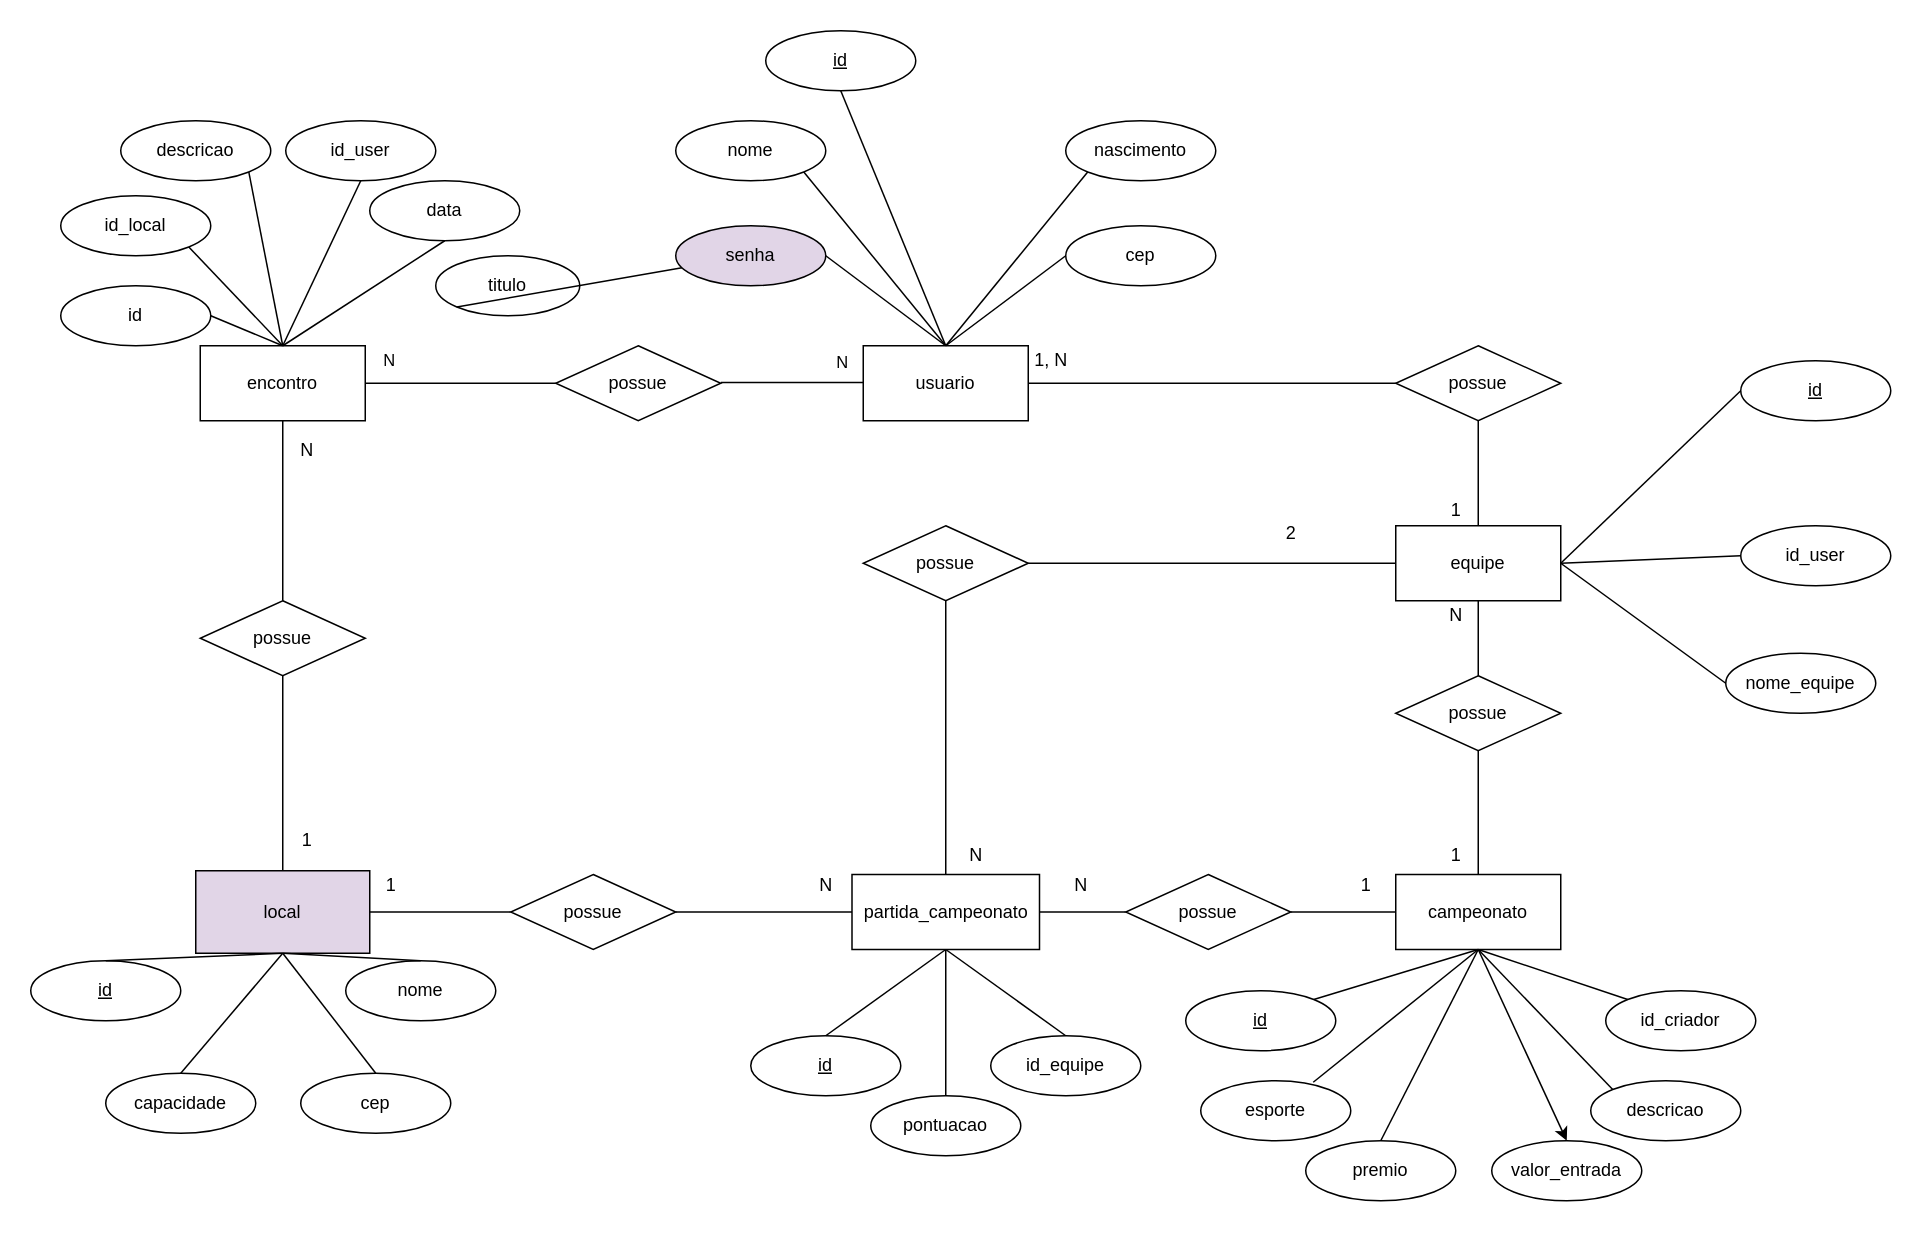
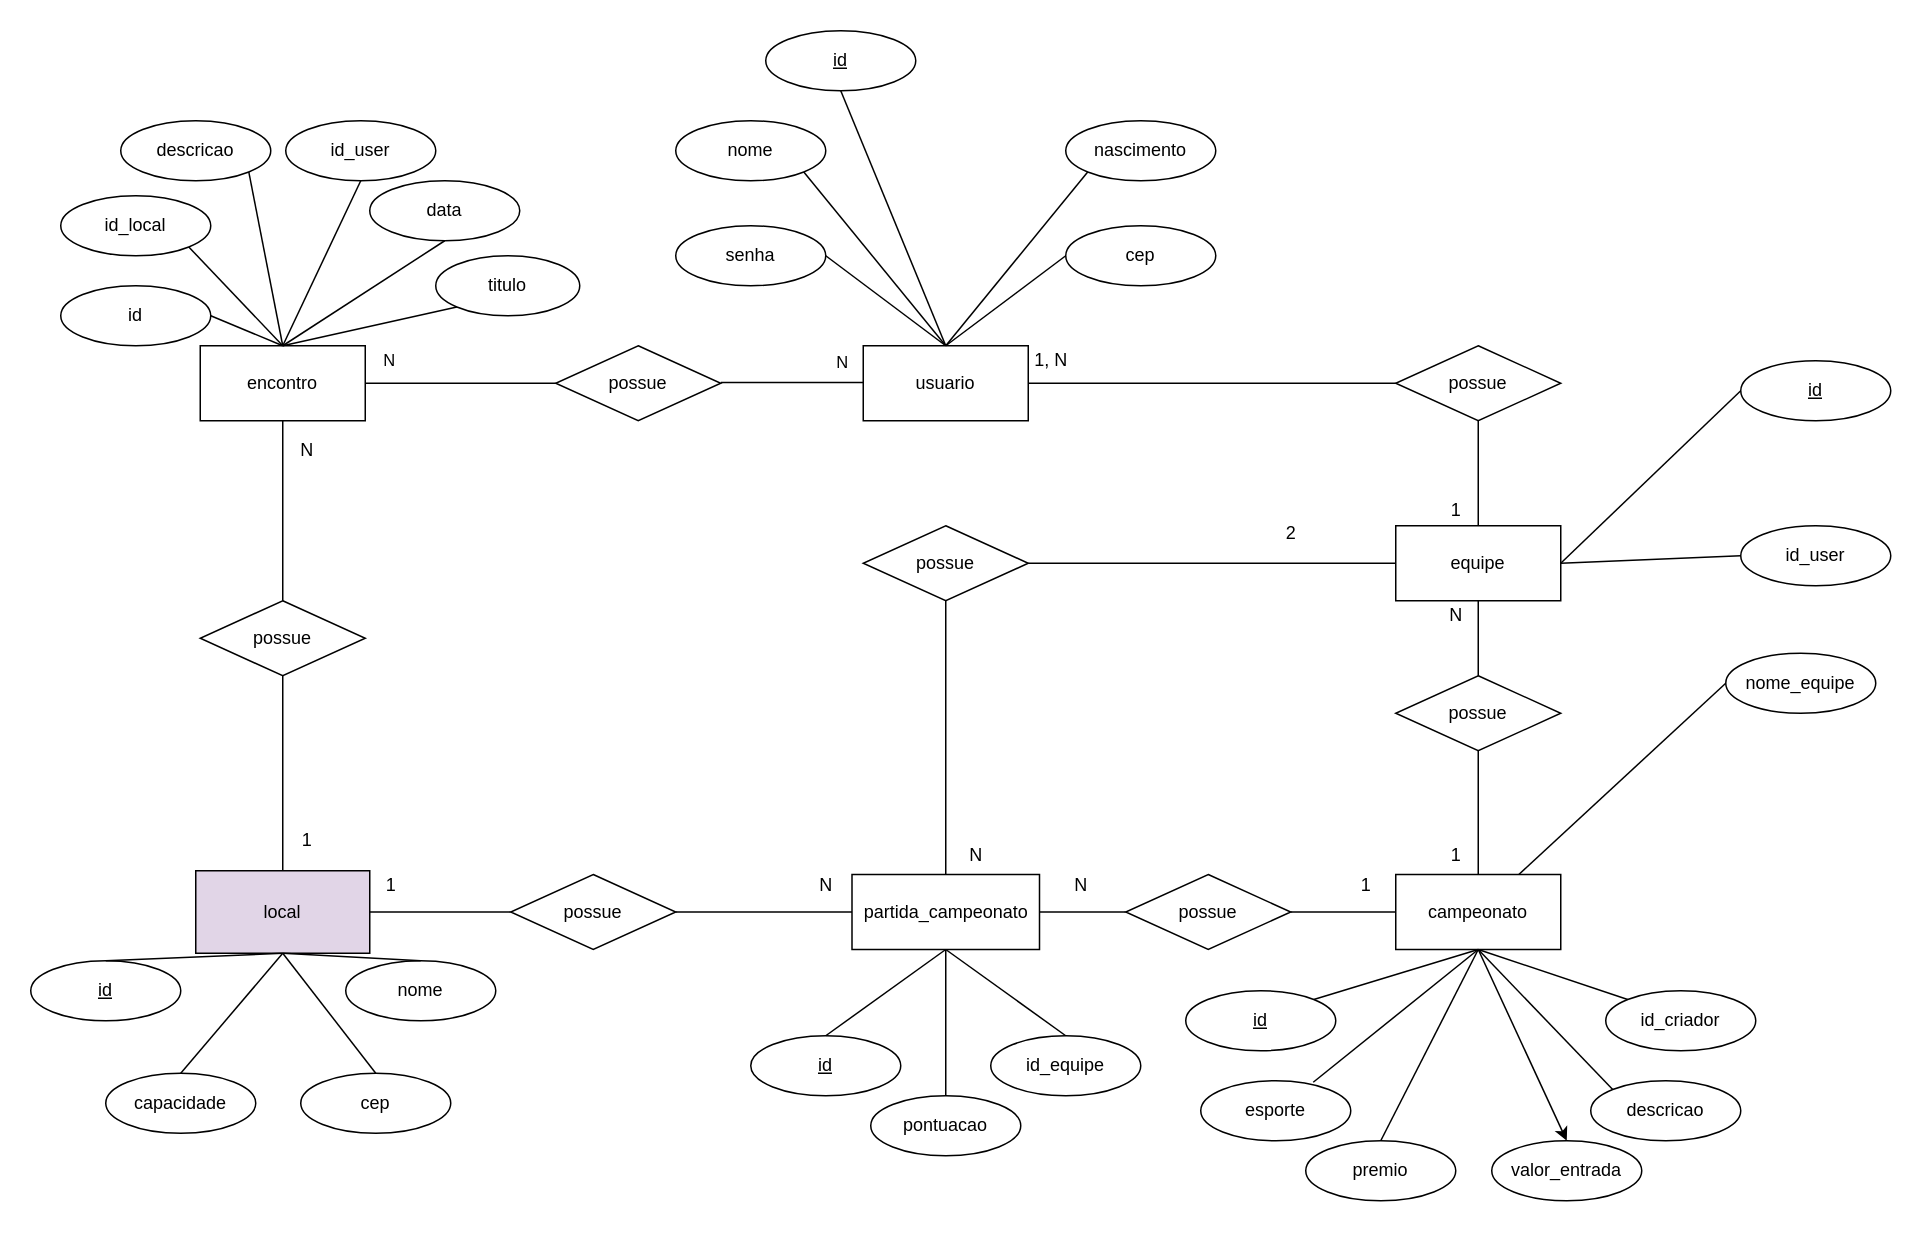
node "senha": fillcolor #e1d5e7 -> #ffffff
edge "senha" -- "titulo": now "encontro" -- "titulo"
edge "equipe" -- "nome_equipe": now "campeonato" -- "nome_equipe"
